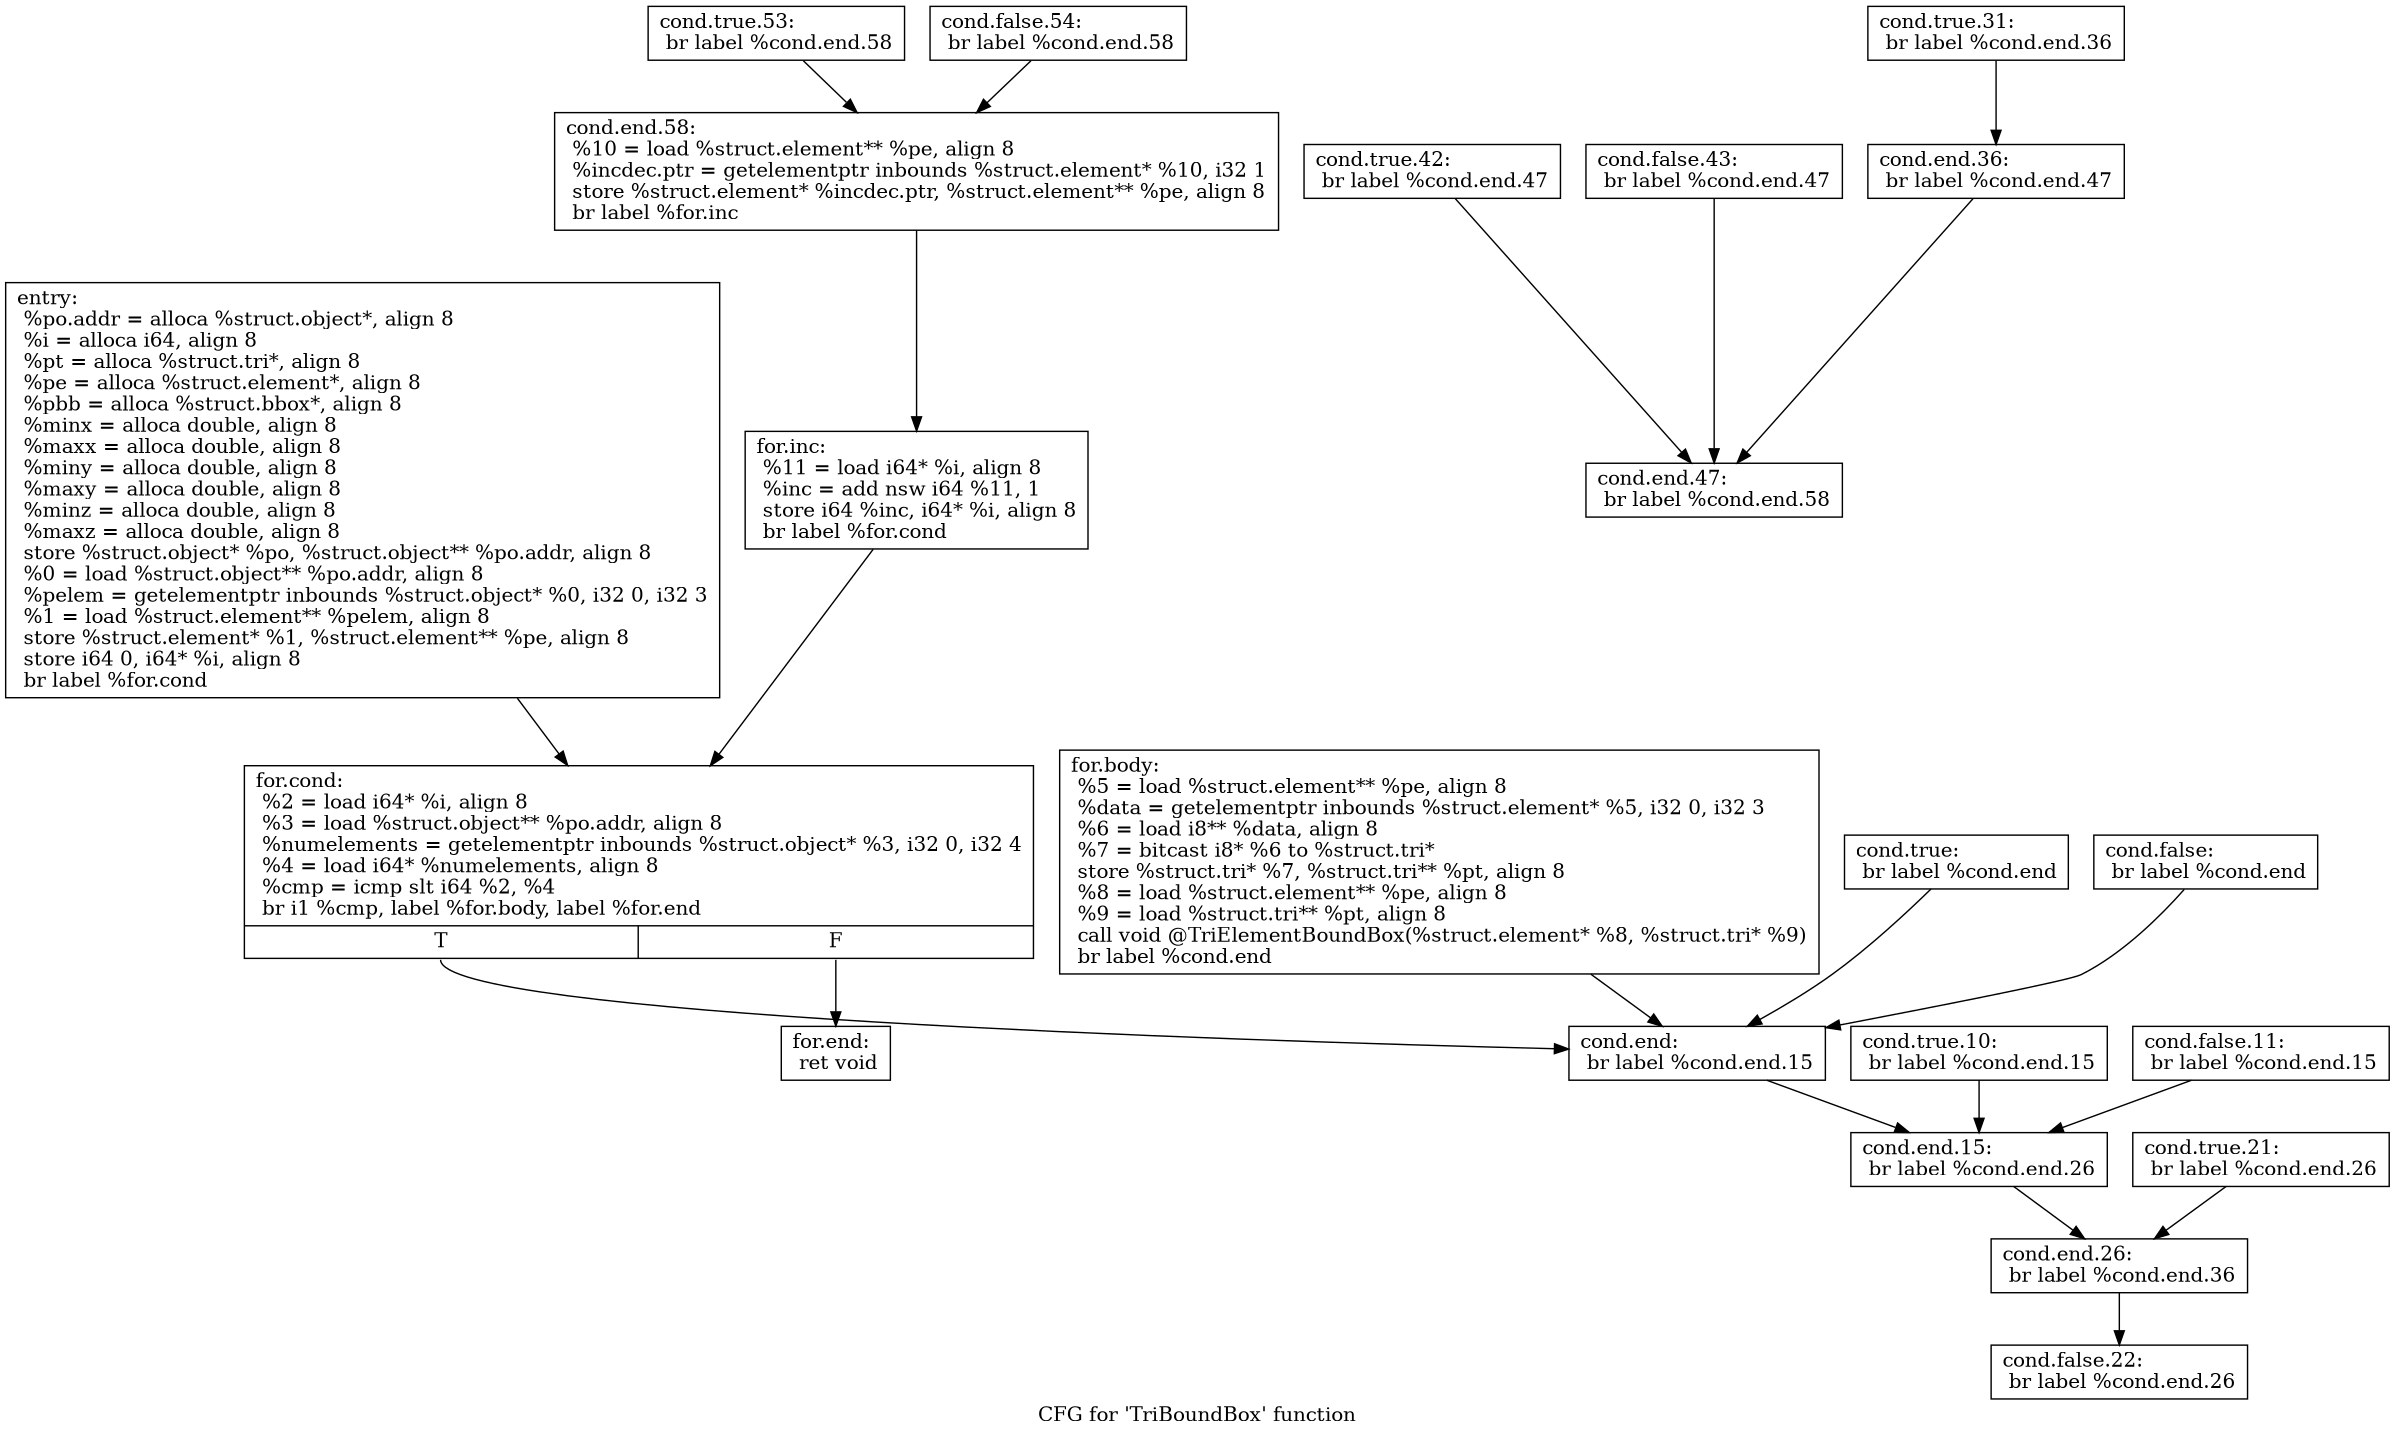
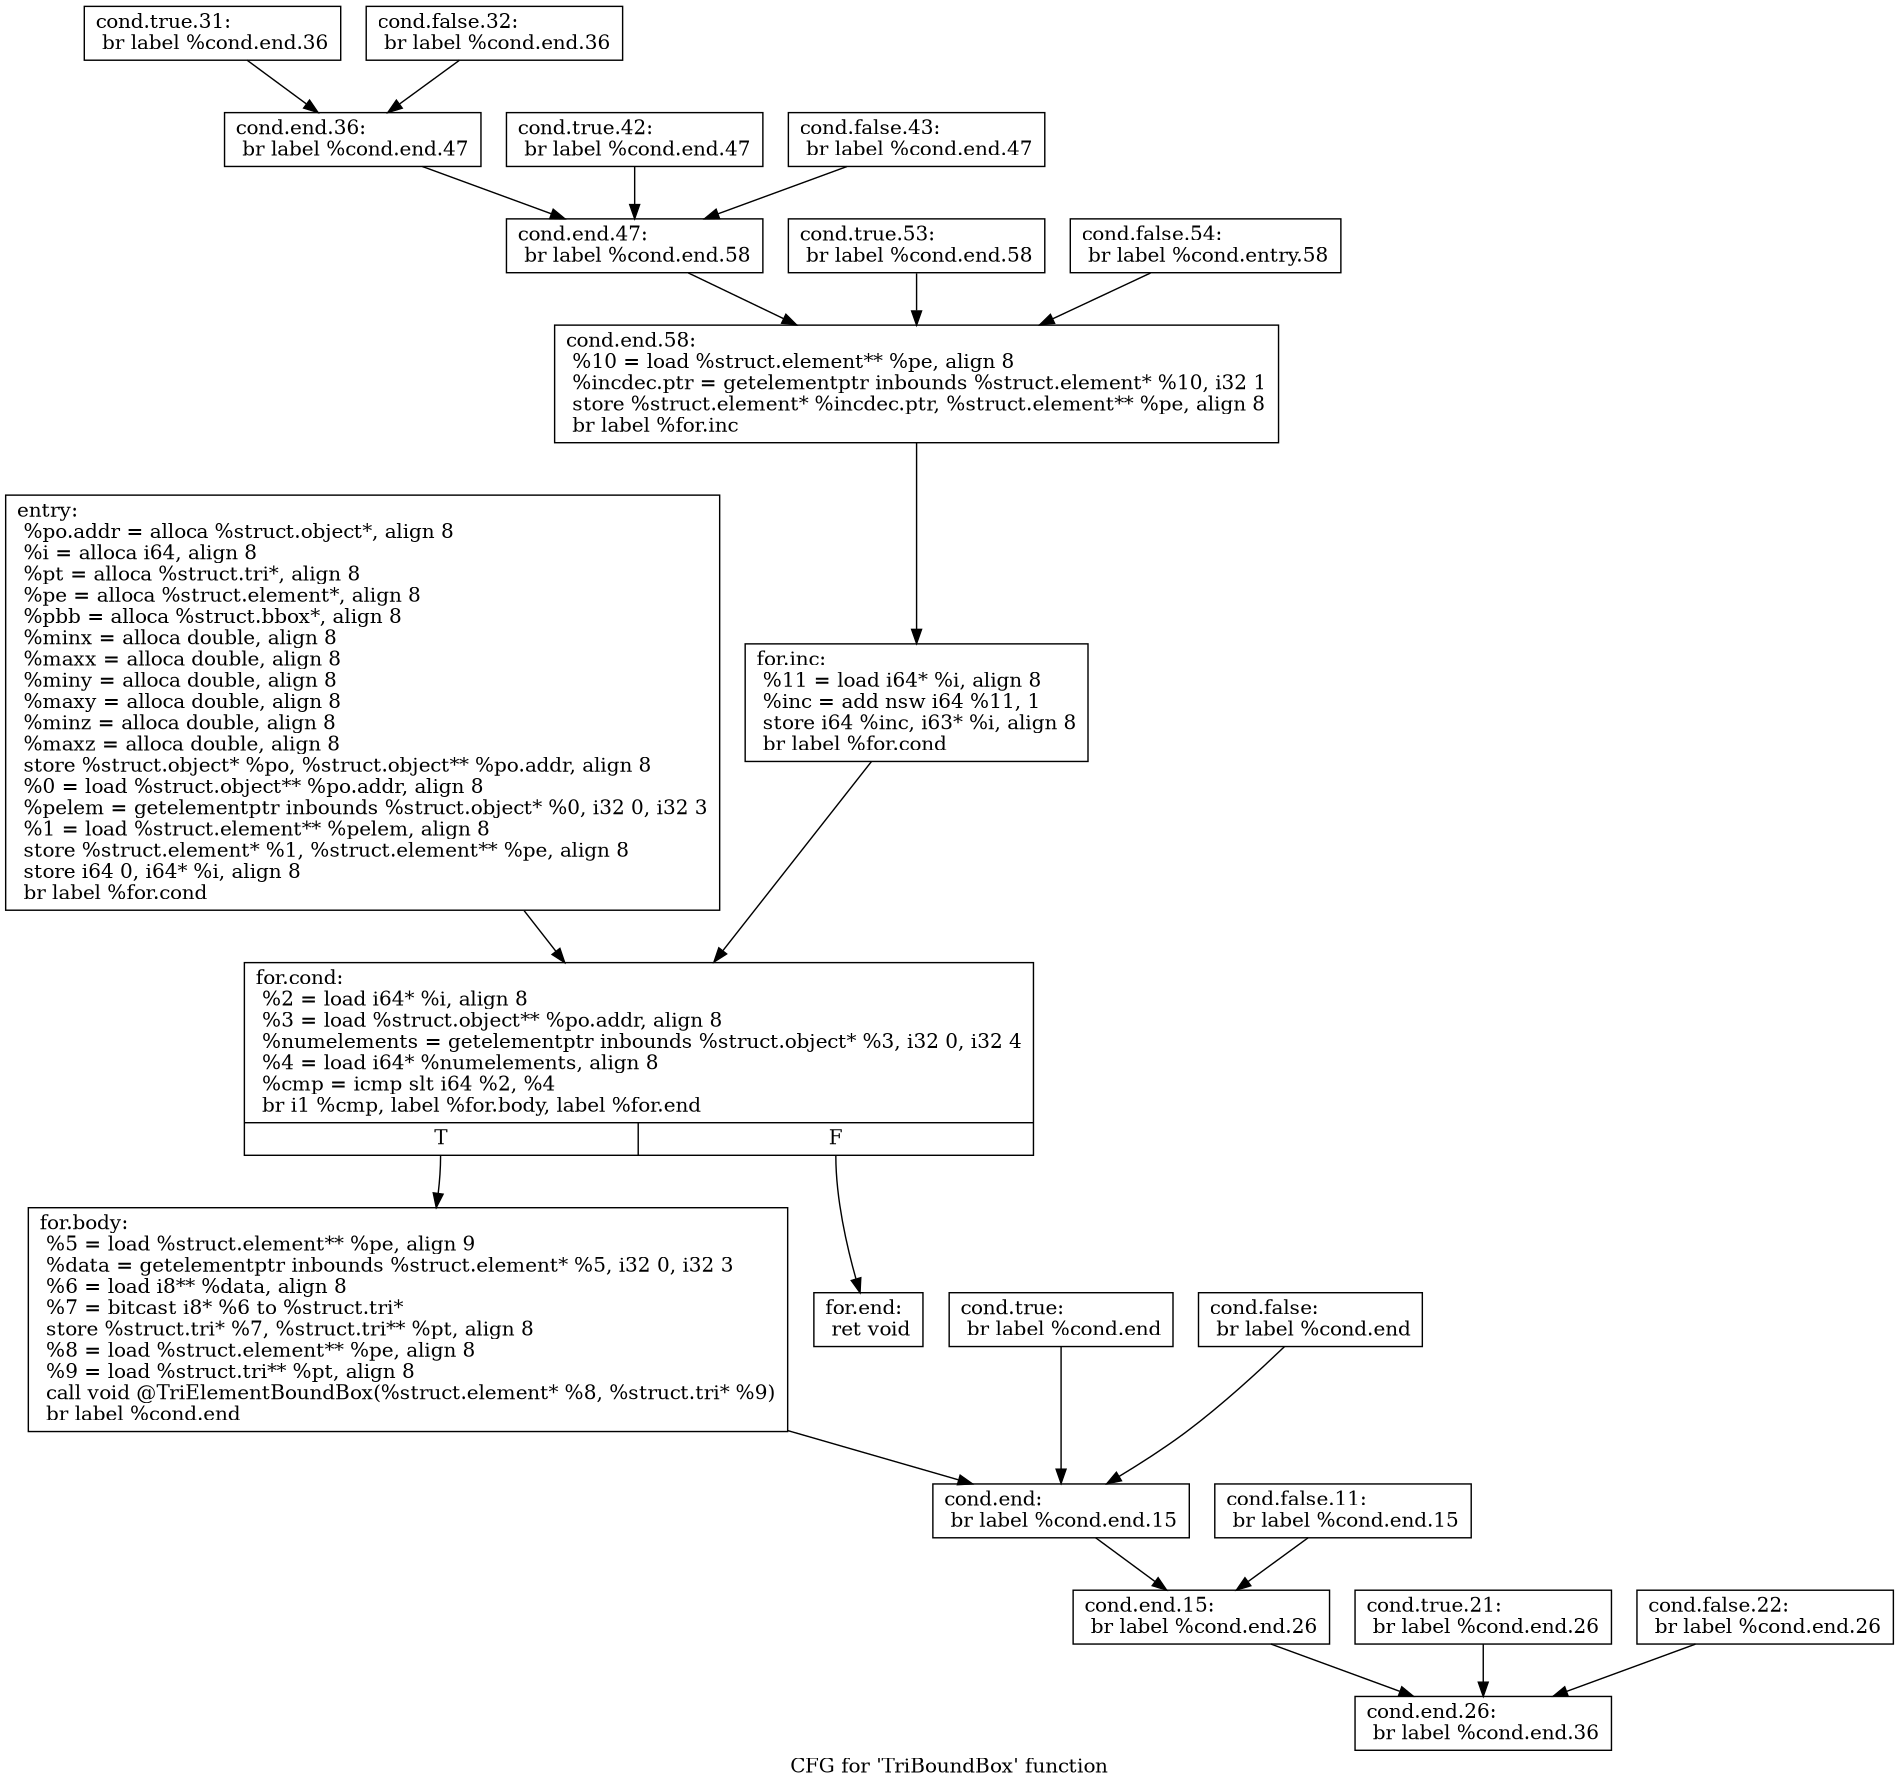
node "cond.false.32:": added
node "cond.false.54:": text "br label %cond.end.58" -> "br label %cond.entry.58"
edge "cond.end.47:" -> "cond.end.58:": added
node "for.inc:": text "store i64 %inc, i64* %i, align 8" -> "store i64 %inc, i63* %i, align 8"
node "for.body:": text "%5 = load %struct.element** %pe, align 8" -> "%5 = load %struct.element** %pe, align 9"
edge "for.cond:" -> "cond.end:": now "for.cond:" -> "for.body:"
node "cond.true.10:": removed
edge "cond.end.26:" -> "cond.false.22:": reversed
